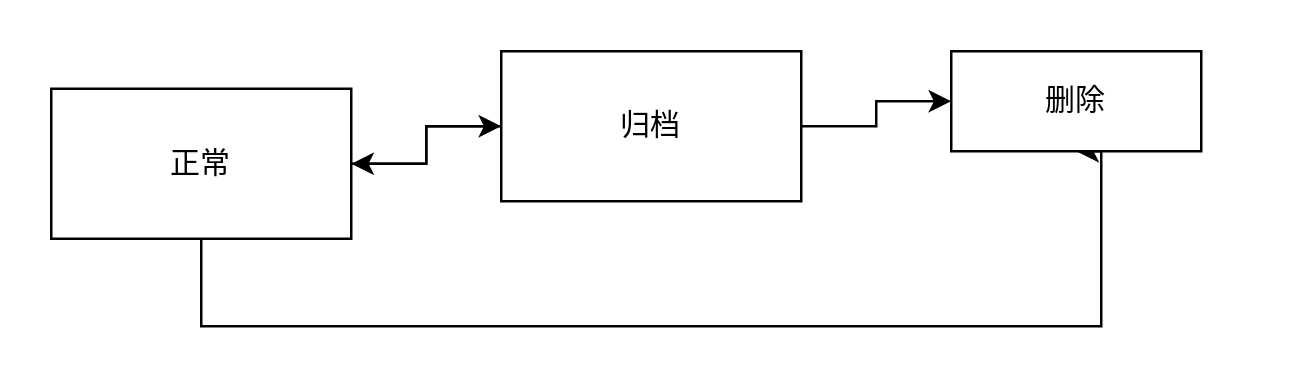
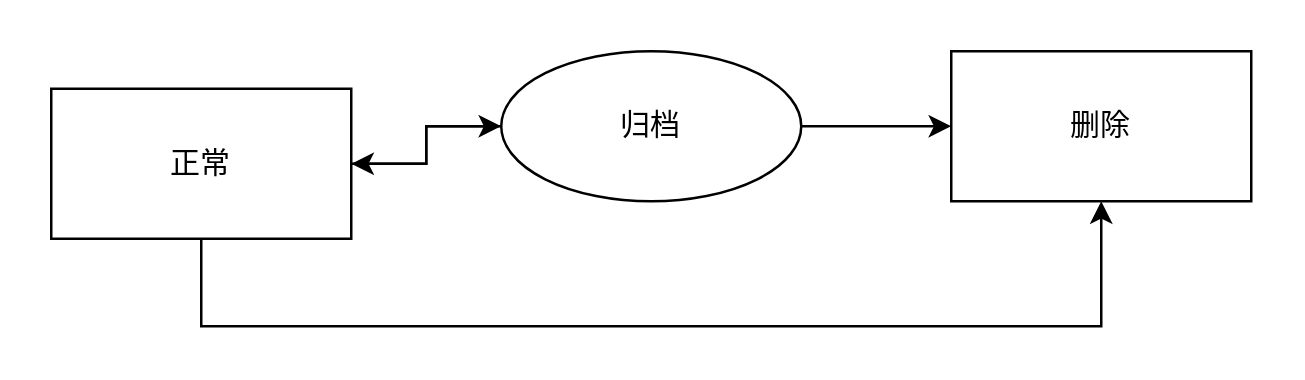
node "删除": size 250x100 -> 300x150
node "归档": shape rectangle -> ellipse
